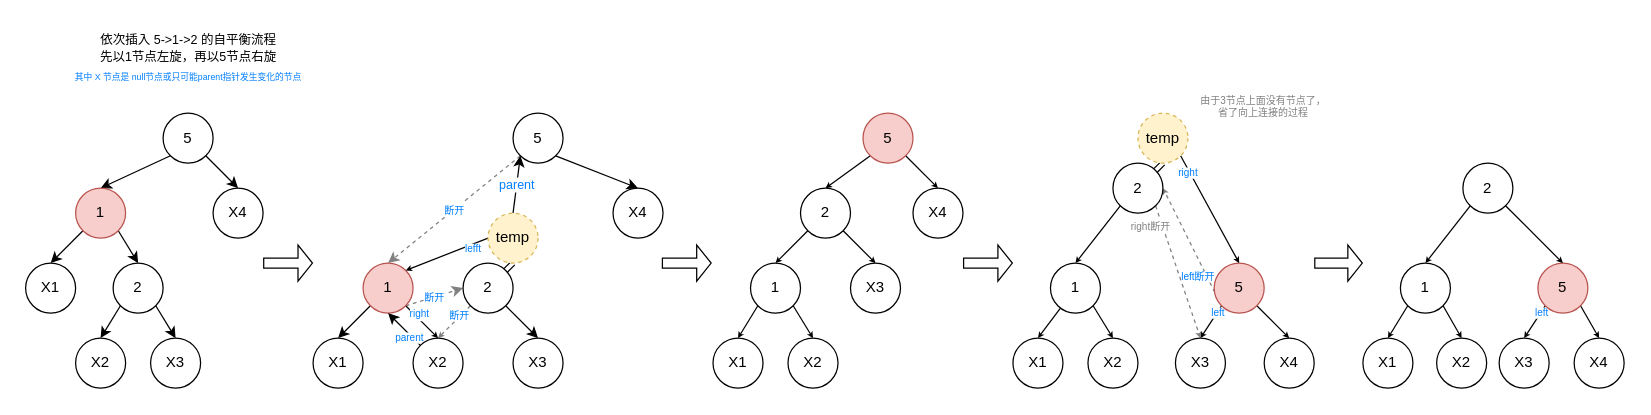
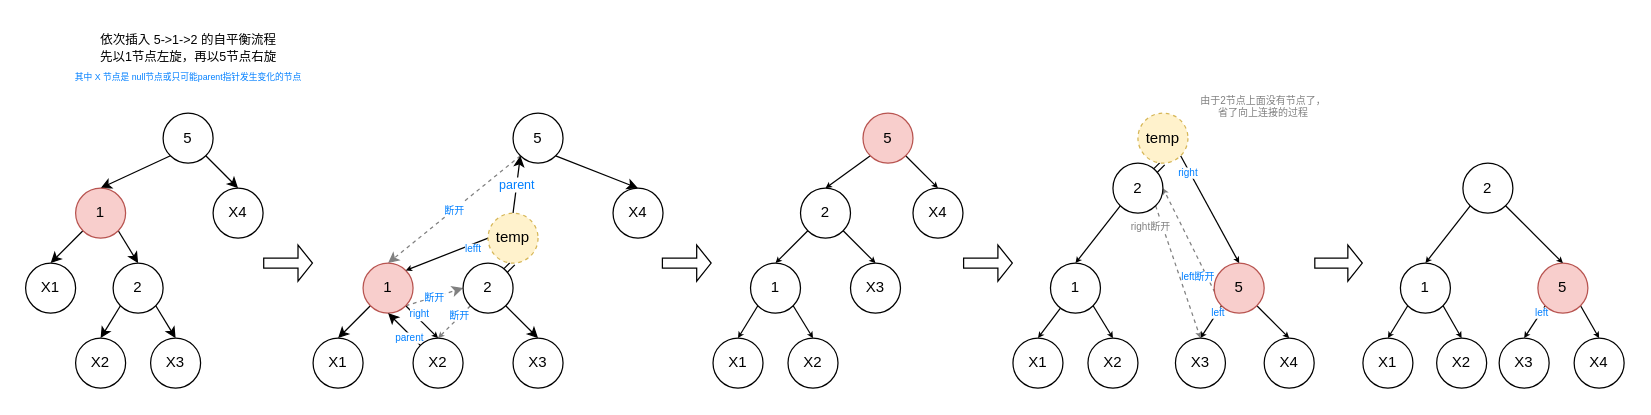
node "由于3节点上面没有节点了， 省了向上连接的过程": label "由于3节点上面没有节点了， 省了向上连接的过程" -> "由于2节点上面没有节点了， 省了向上连接的过程"
